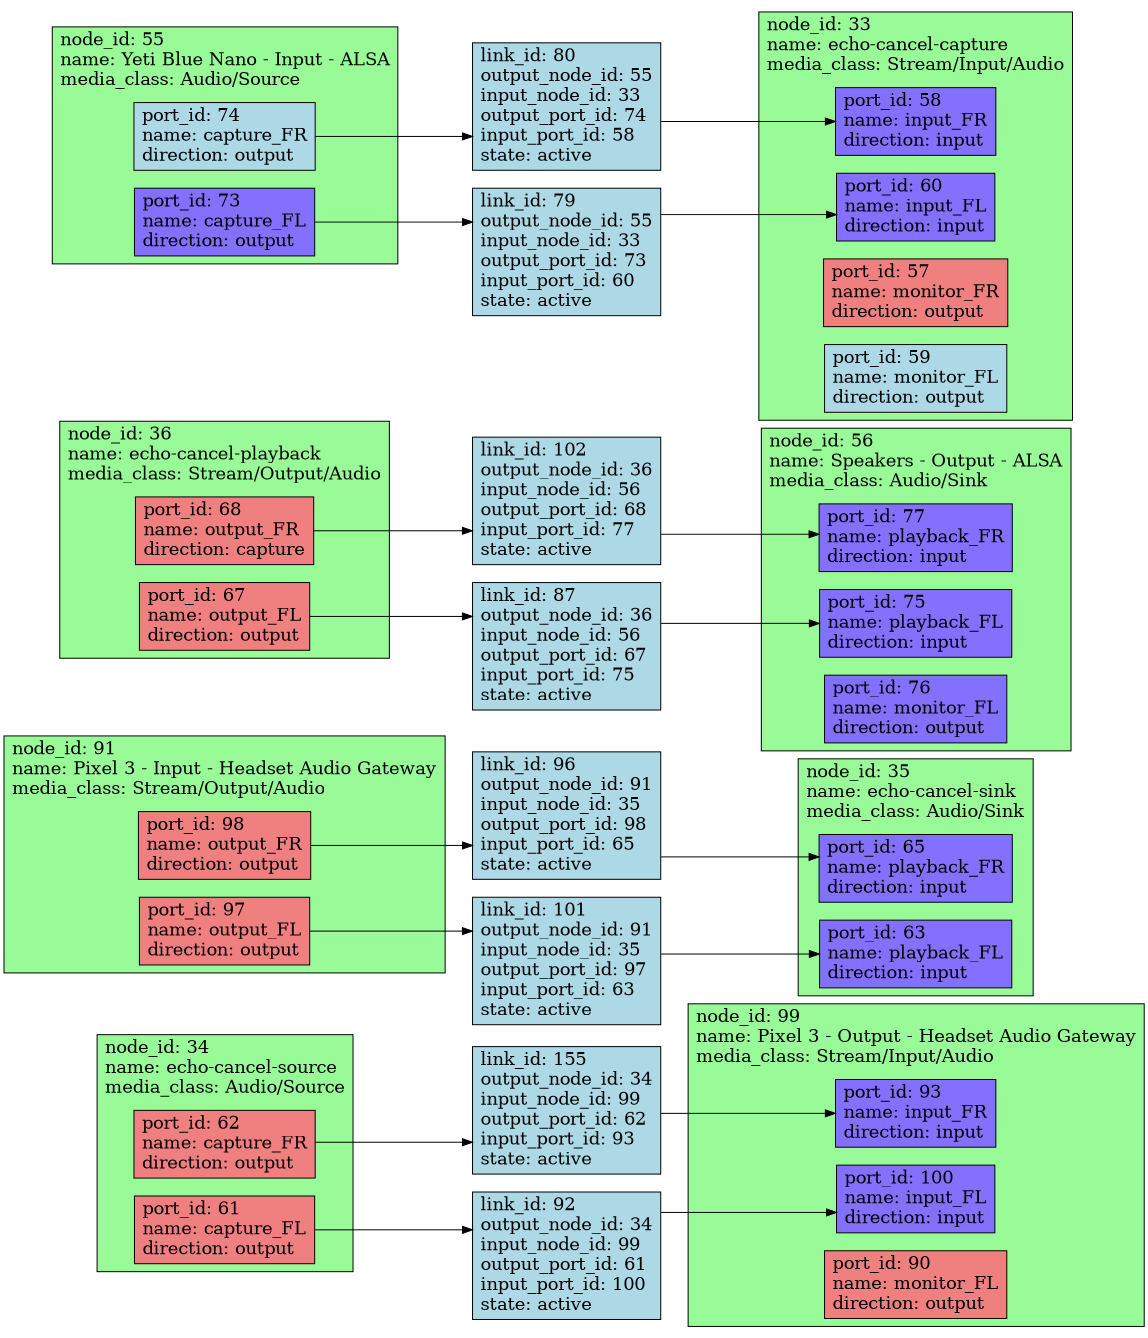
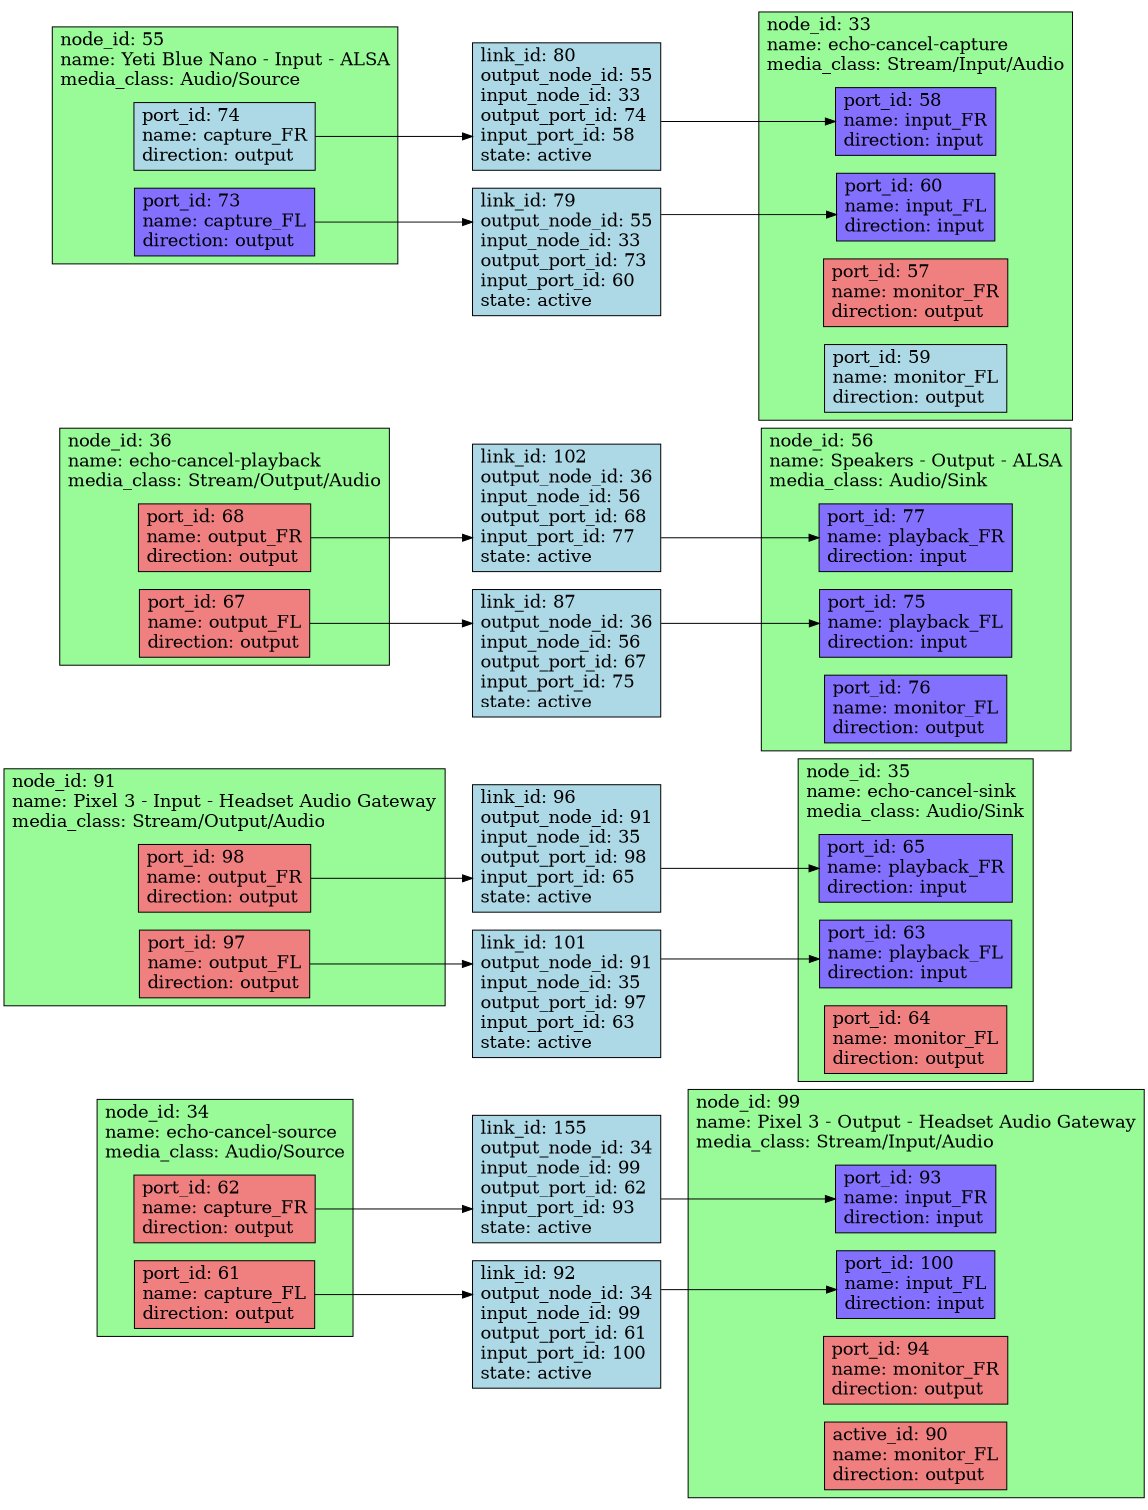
node "port_id: 68 name: output_FR direction: capture": label "port_id: 68 name: output_FR direction: capture" -> "port_id: 68 name: output_FR direction: output"
node "port_id: 64 name: monitor_FL direction: output": added
node "port_id: 90 name: monitor_FL direction: output": label "port_id: 90 name: monitor_FL direction: output" -> "active_id: 90 name: monitor_FL direction: output"
node "port_id: 94 name: monitor_FR direction: output": added
